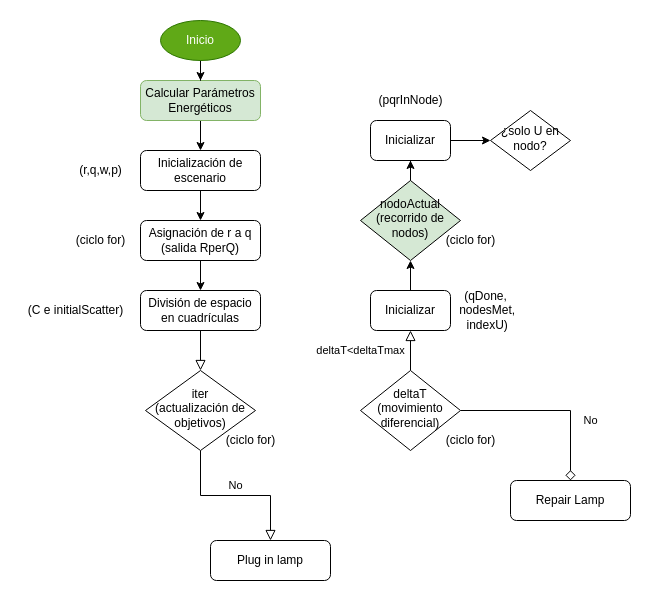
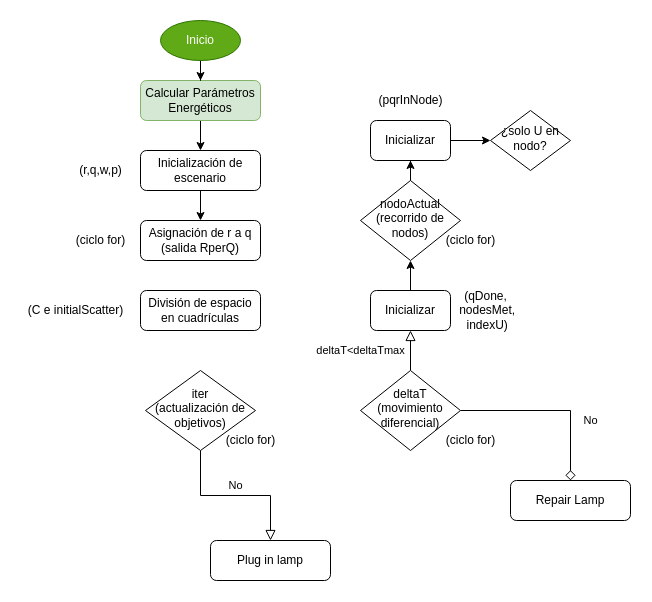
node "nodoActual (recorrido de nodos)": fillcolor #d5e8d4 -> #ffffff
edge "Asignación de r a q (salida RperQ)" -> "División de espacio en cuadrículas": removed
edge "División de espacio en cuadrículas" -> "iter (actualización de objetivos)": removed
